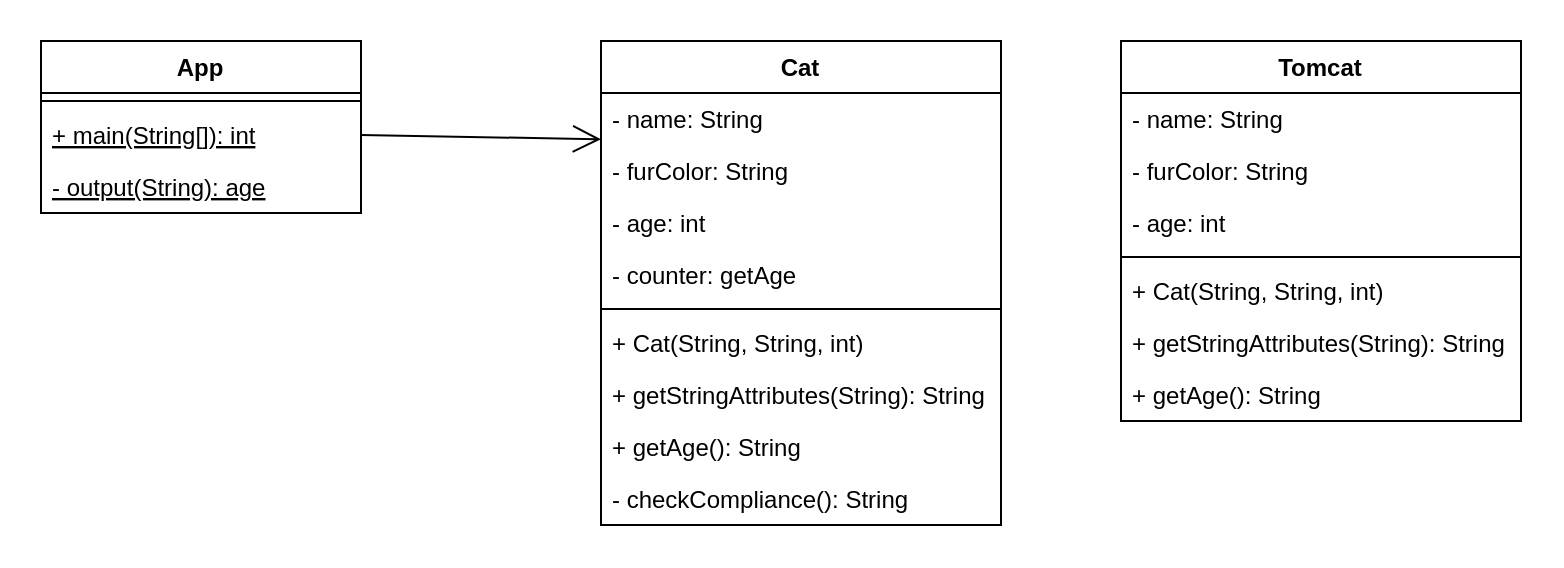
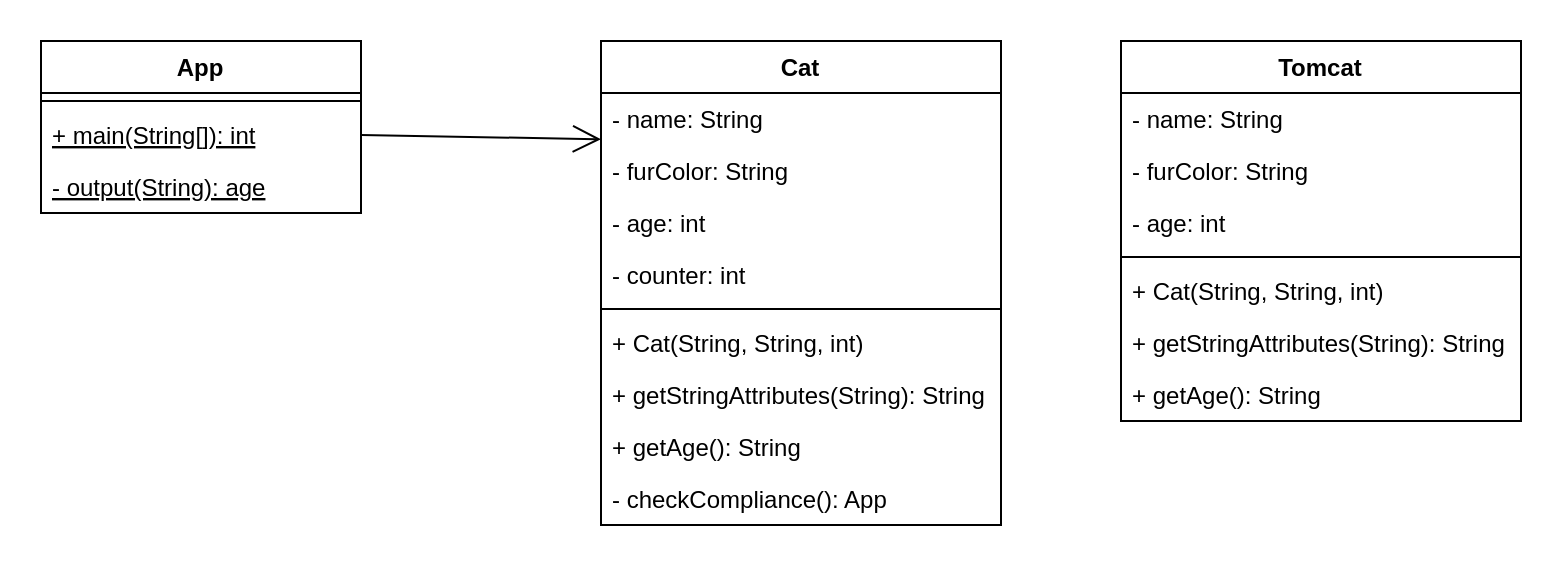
node "- counter: getAge": label "- counter: getAge" -> "- counter: int"
node "- checkCompliance(): String": label "- checkCompliance(): String" -> "- checkCompliance(): App"
